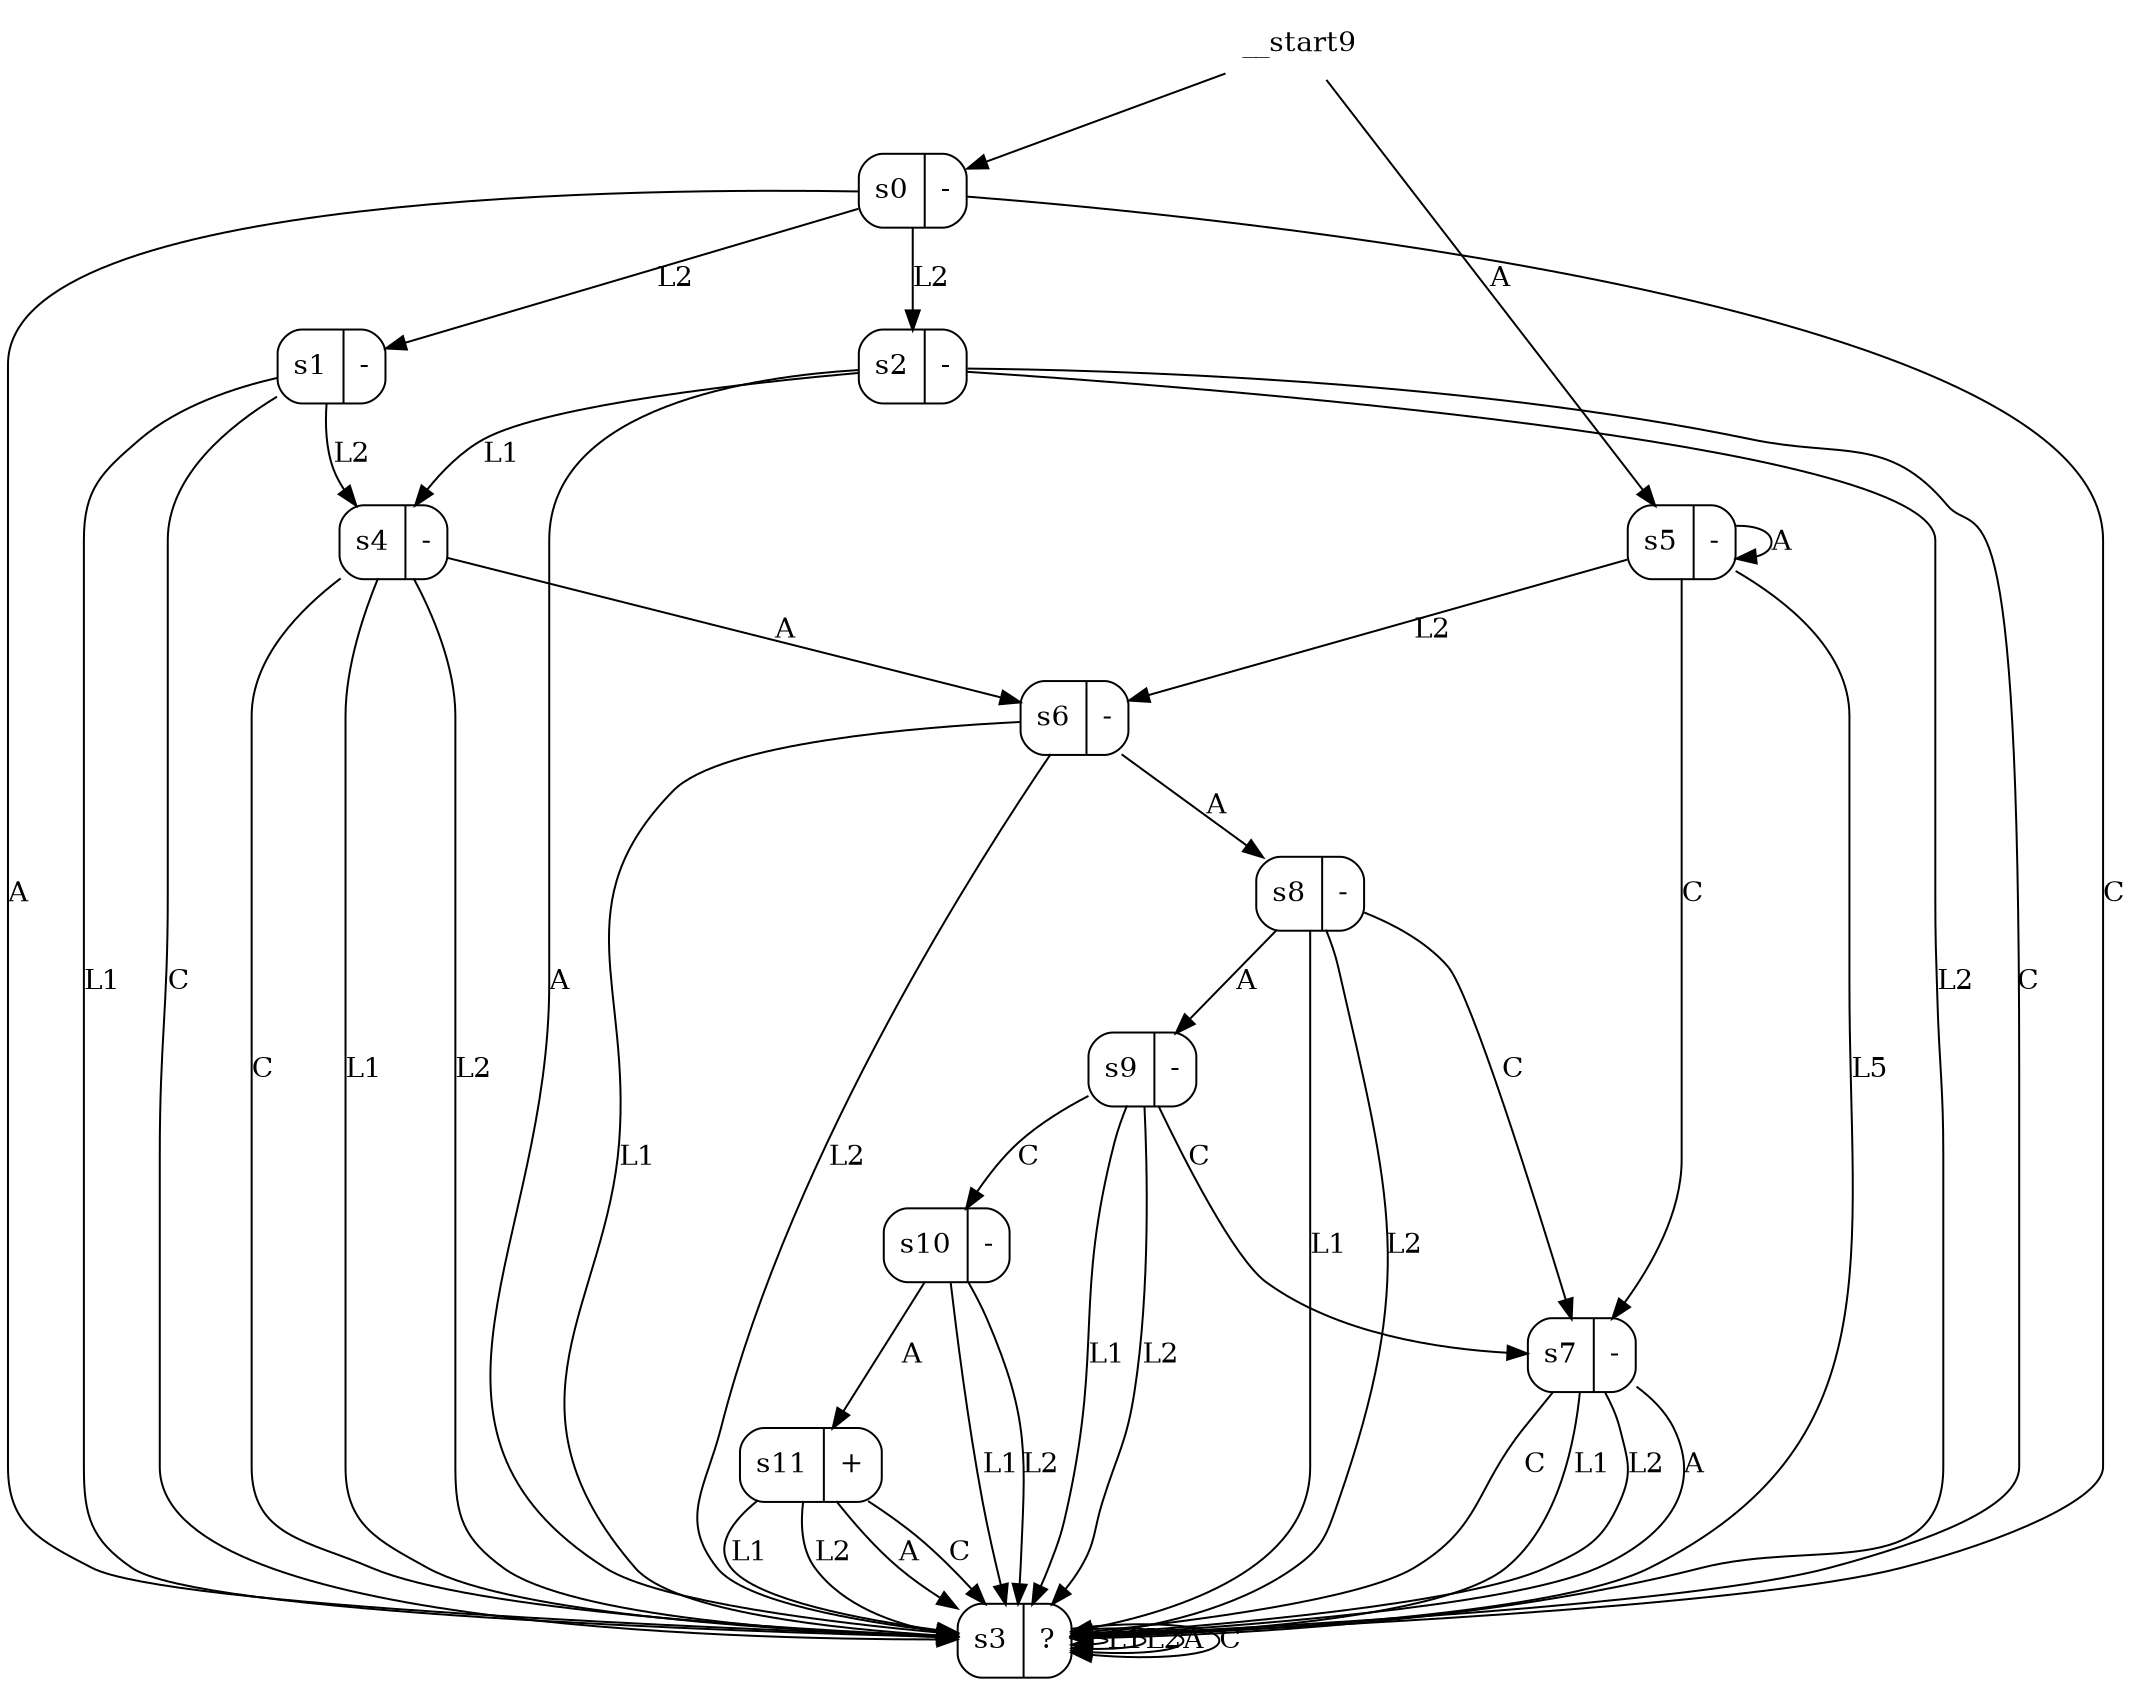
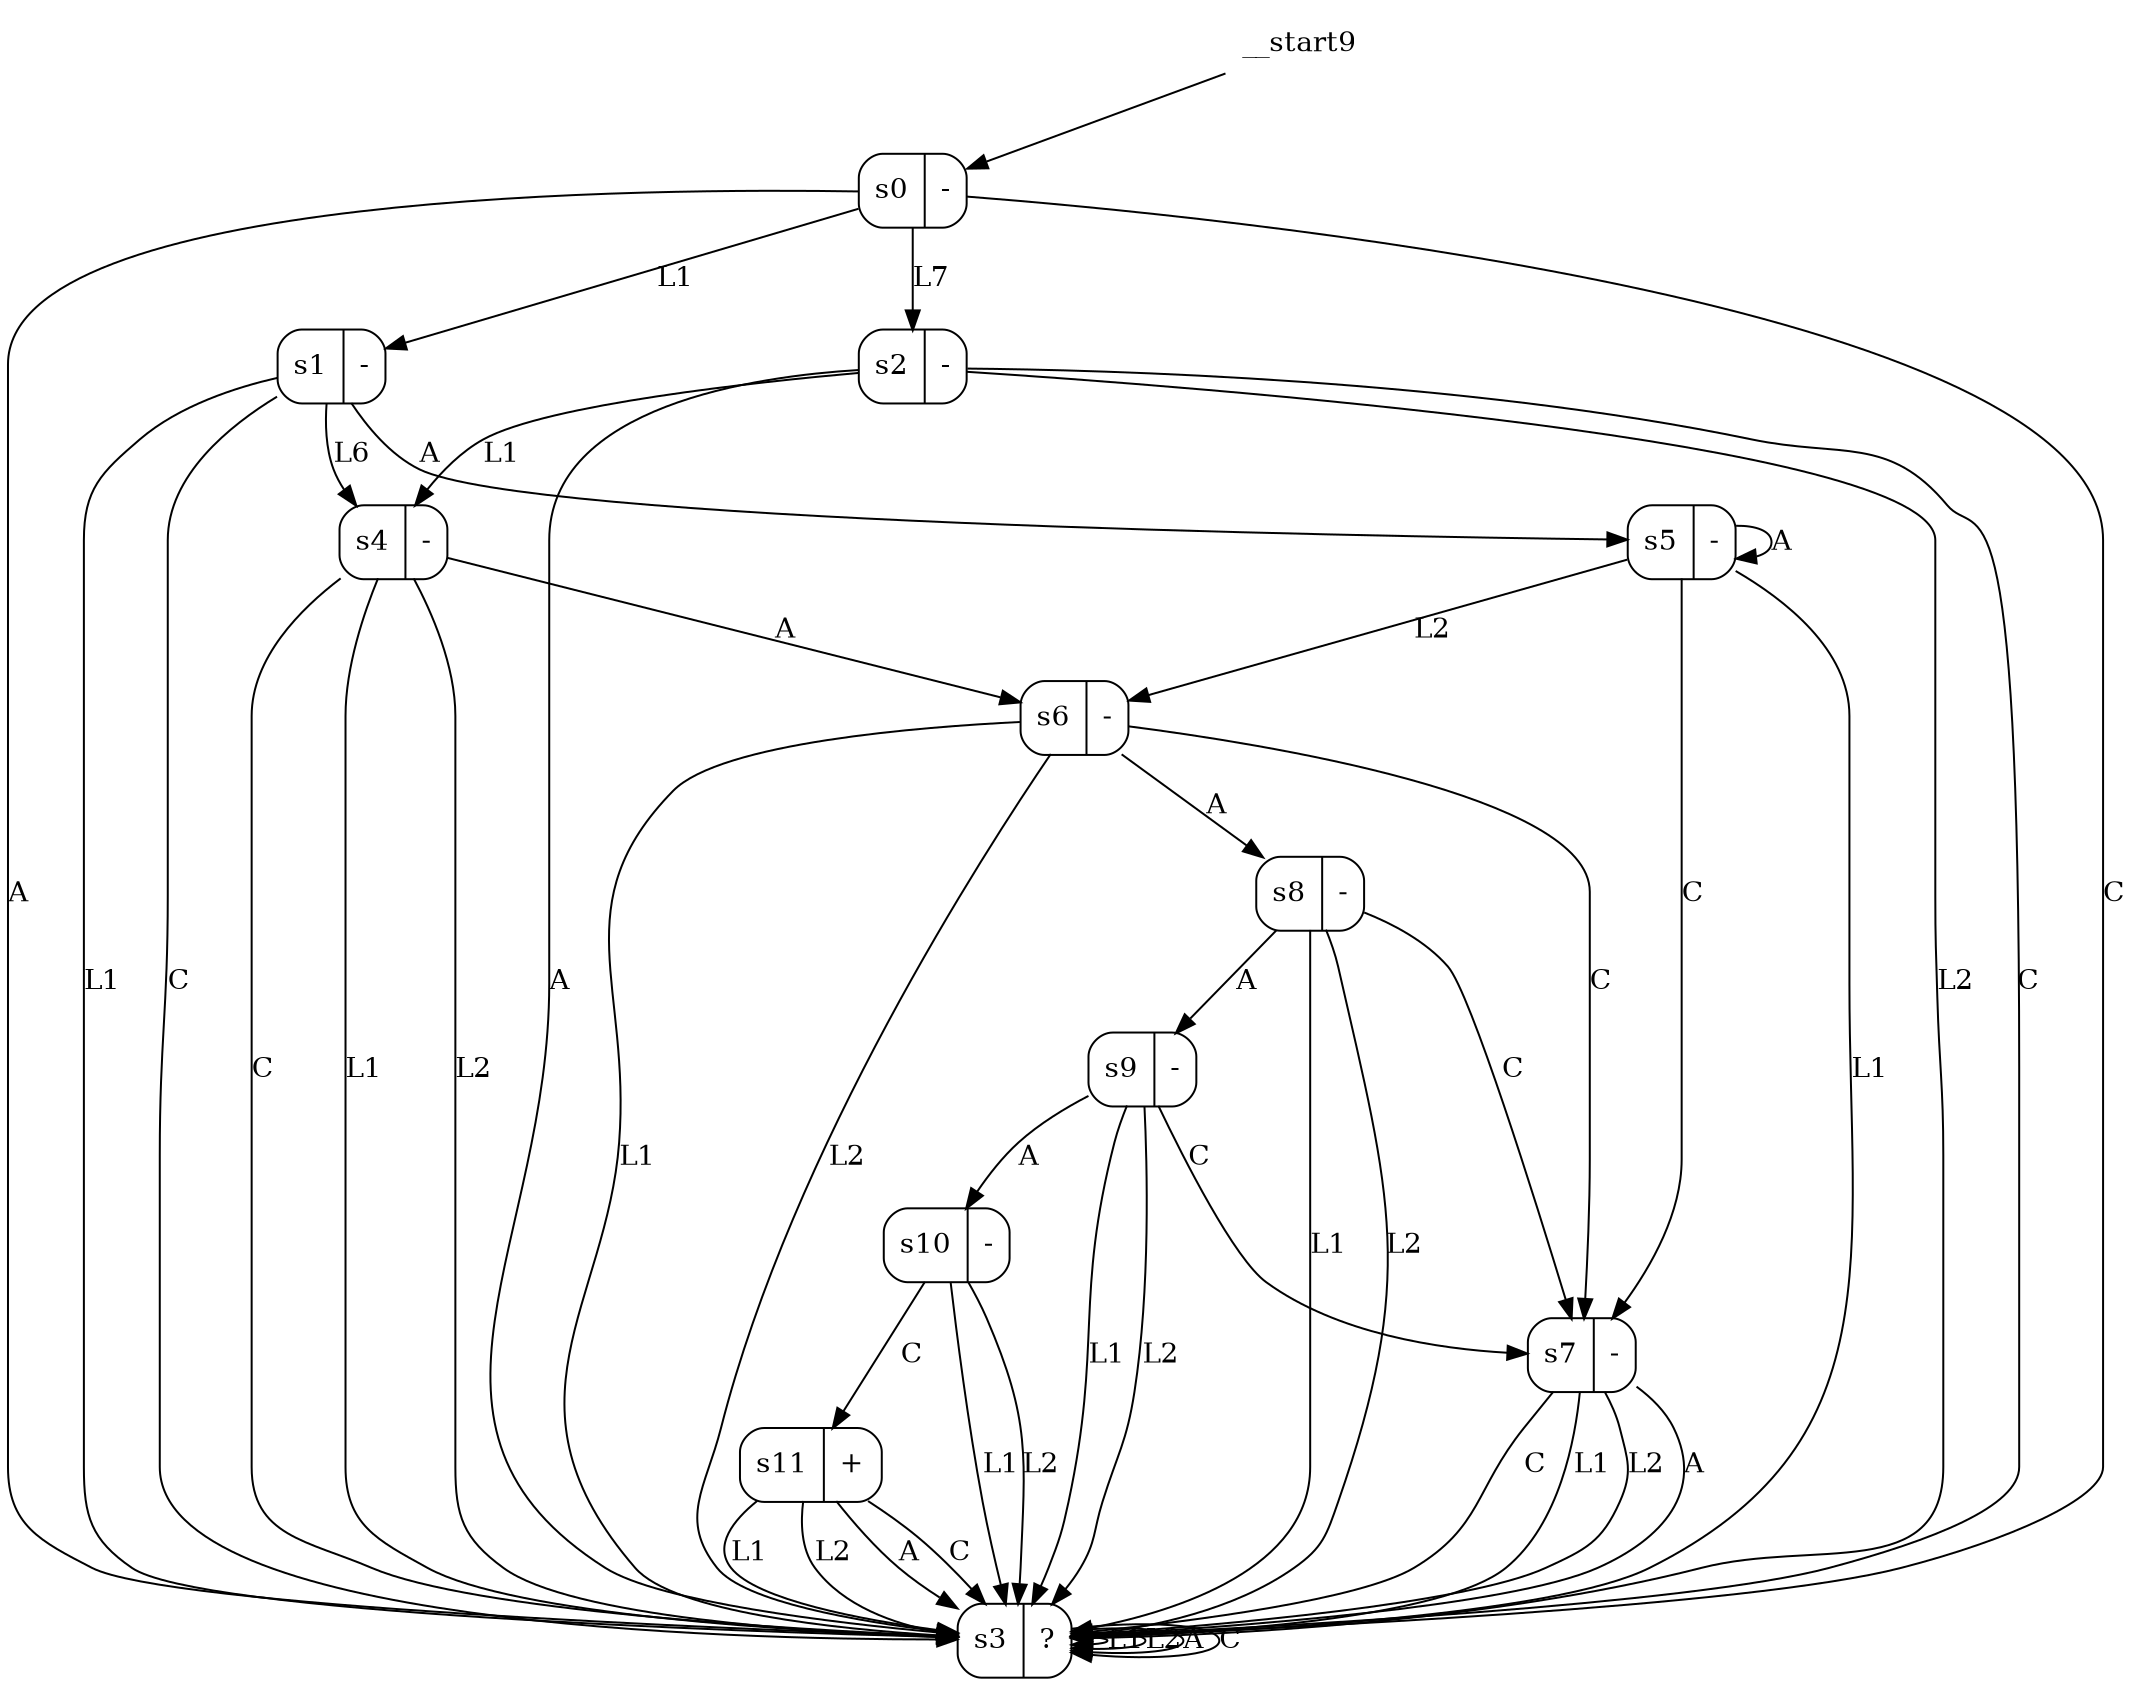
edge "s0" -> "s1": label "L2" -> "L1"
edge "s0" -> "s2": label "L2" -> "L7"
edge "__start9" -> "s5": now "s1" -> "s5"
edge "s1" -> "s4": label "L2" -> "L6"
edge "s6" -> "s7": added, label "C"
edge "s5" -> "s3": label "L5" -> "L1"
edge "s9" -> "s10": label "C" -> "A"
edge "s10" -> "s11": label "A" -> "C"
